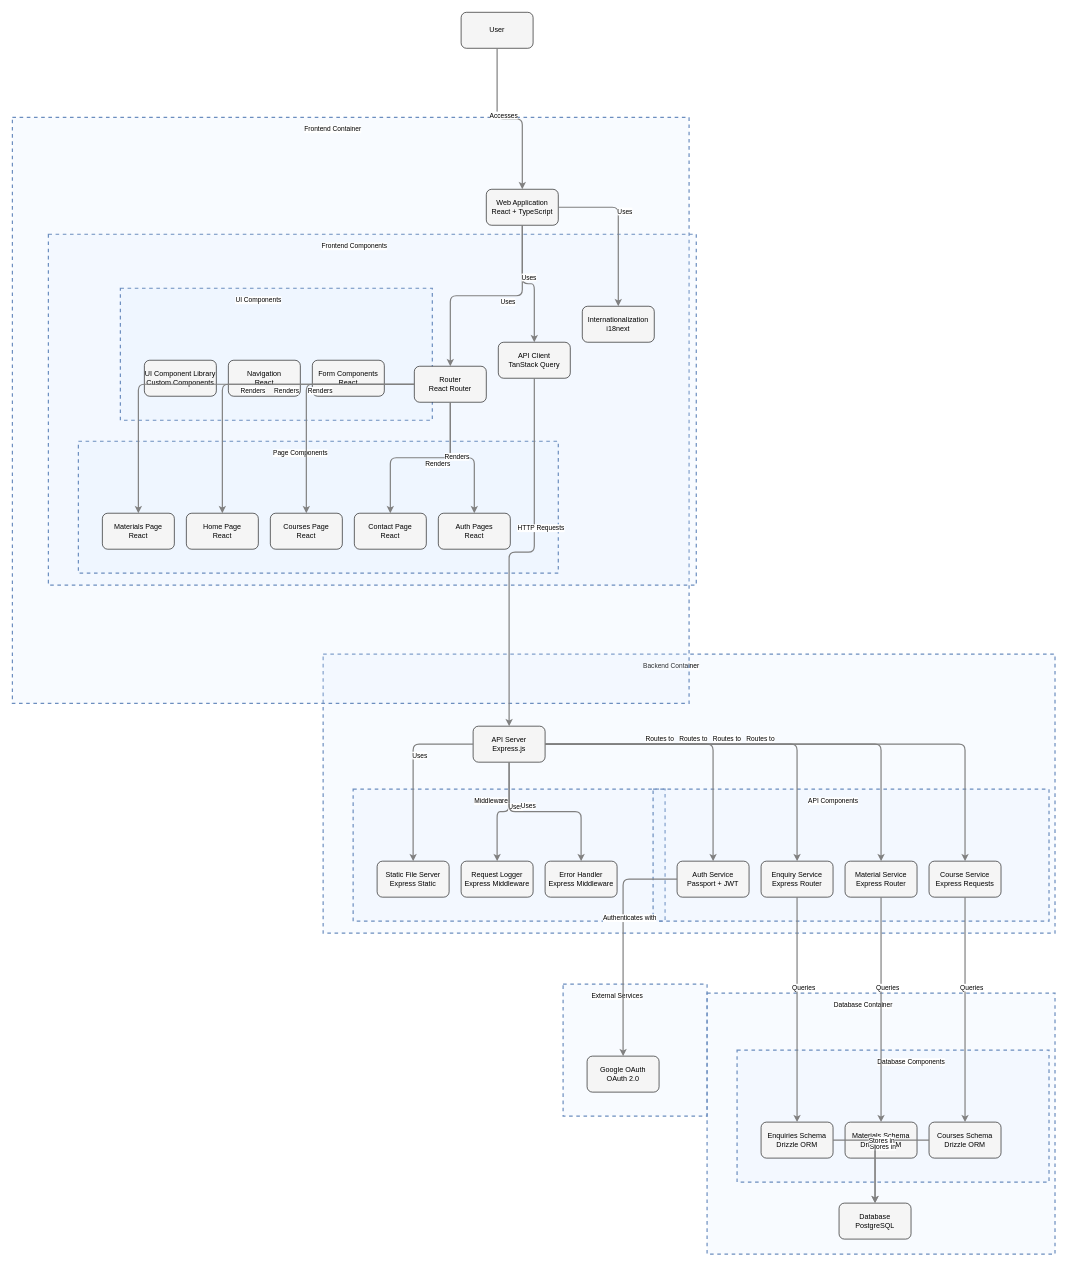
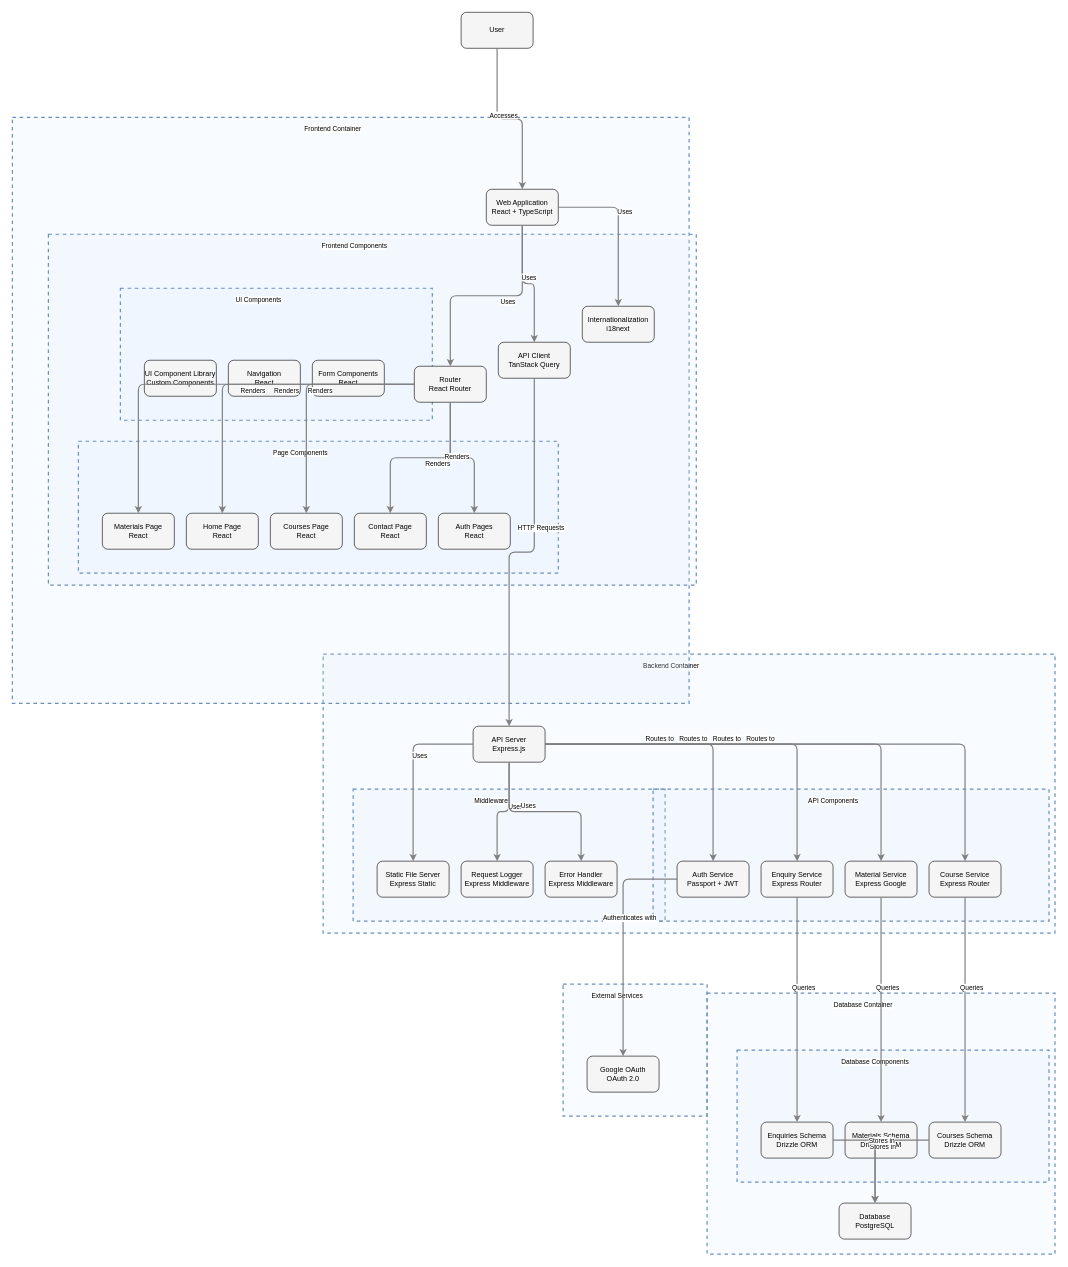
node "Material Service Express Router": label "Material Service Express Router" -> "Material Service Express Google"
node "Course Service Express Requests": label "Course Service Express Requests" -> "Course Service Express Router"
node "Database Components": moved (911, 1062) -> (875, 1062)
